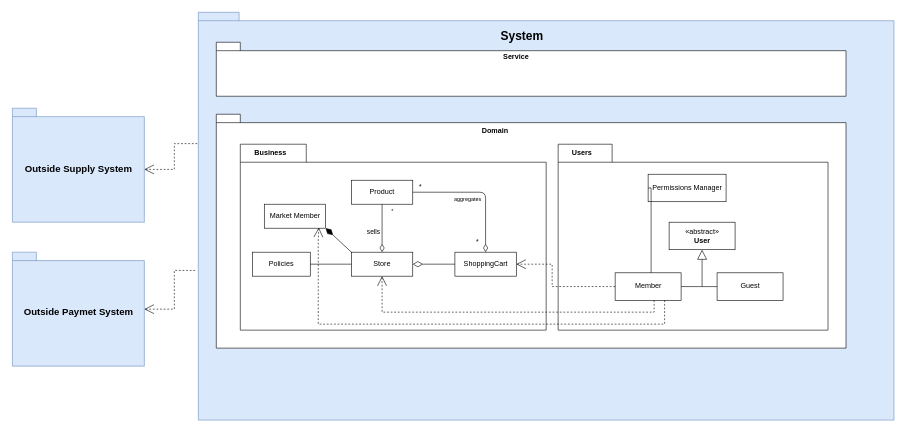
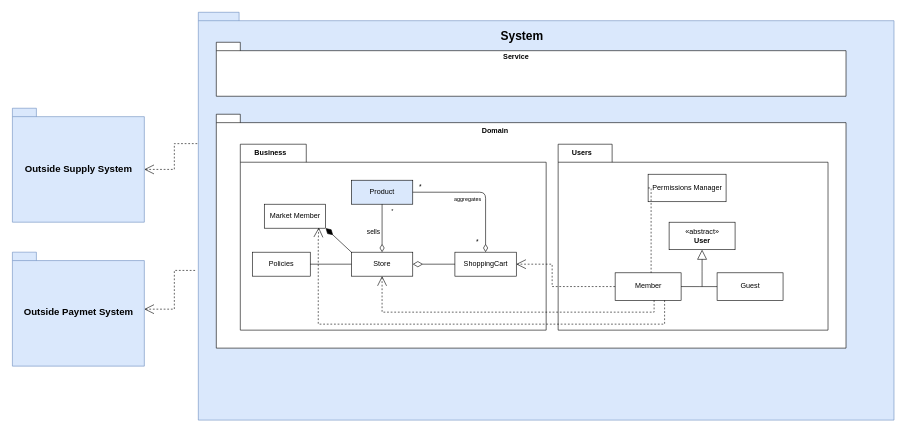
node "Product": fillcolor #ffffff -> #dae8fc
edge "Permissions Manager" -- "Member": style solid -> dashed
